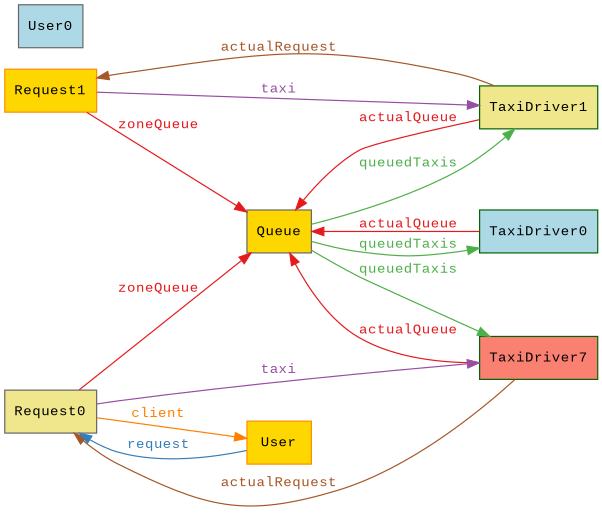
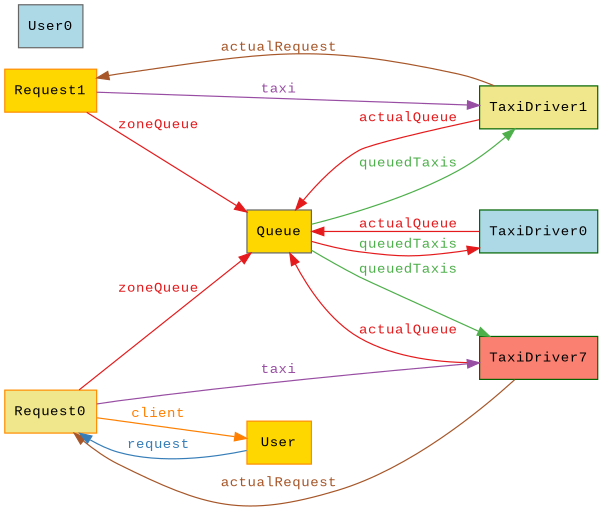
edge "Queue" -> "TaxiDriver0": color #4daf4a -> #e41a1c
node "Request0": color gray40 -> darkorange
